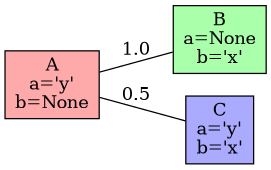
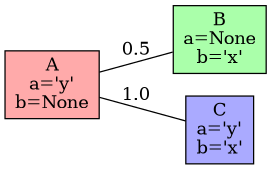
edge "B a=None b='x'" -- "A a='y' b=None": label "1.0" -> "0.5"
edge "A a='y' b=None" -- "C a='y' b='x'": label "0.5" -> "1.0"
